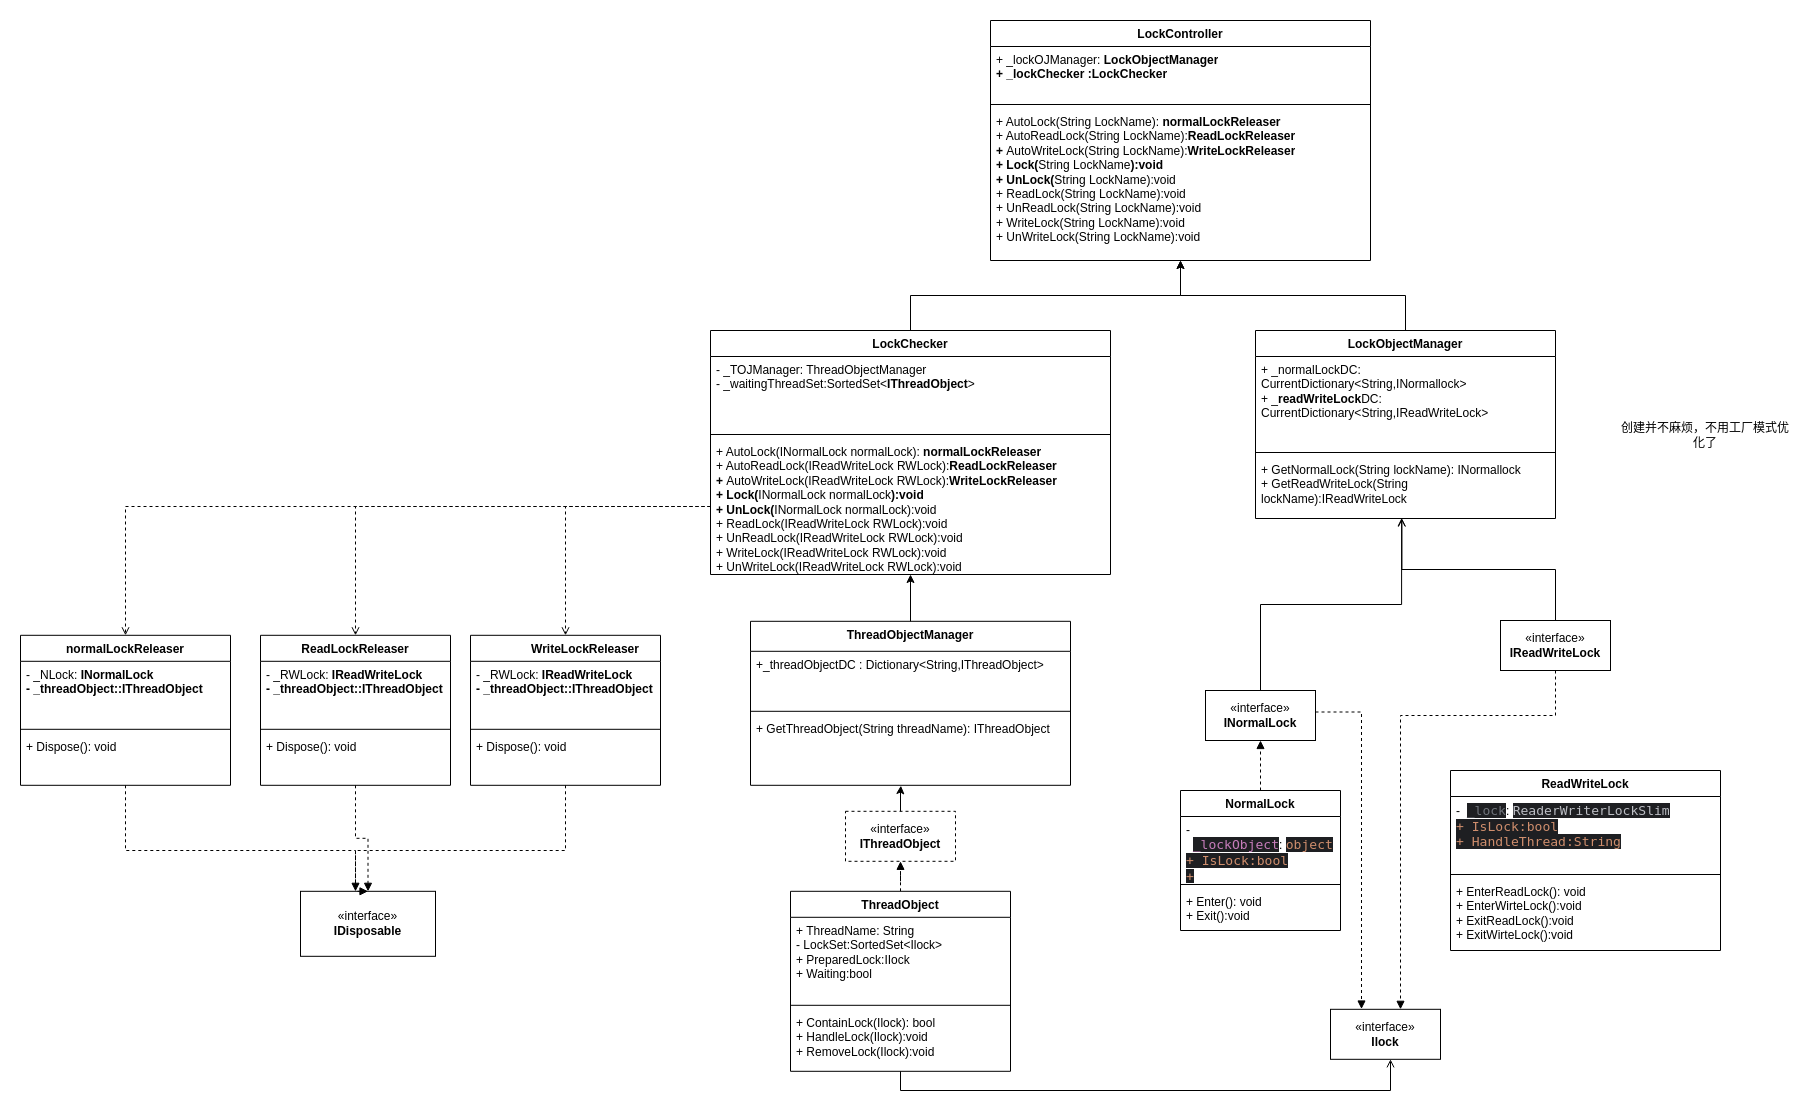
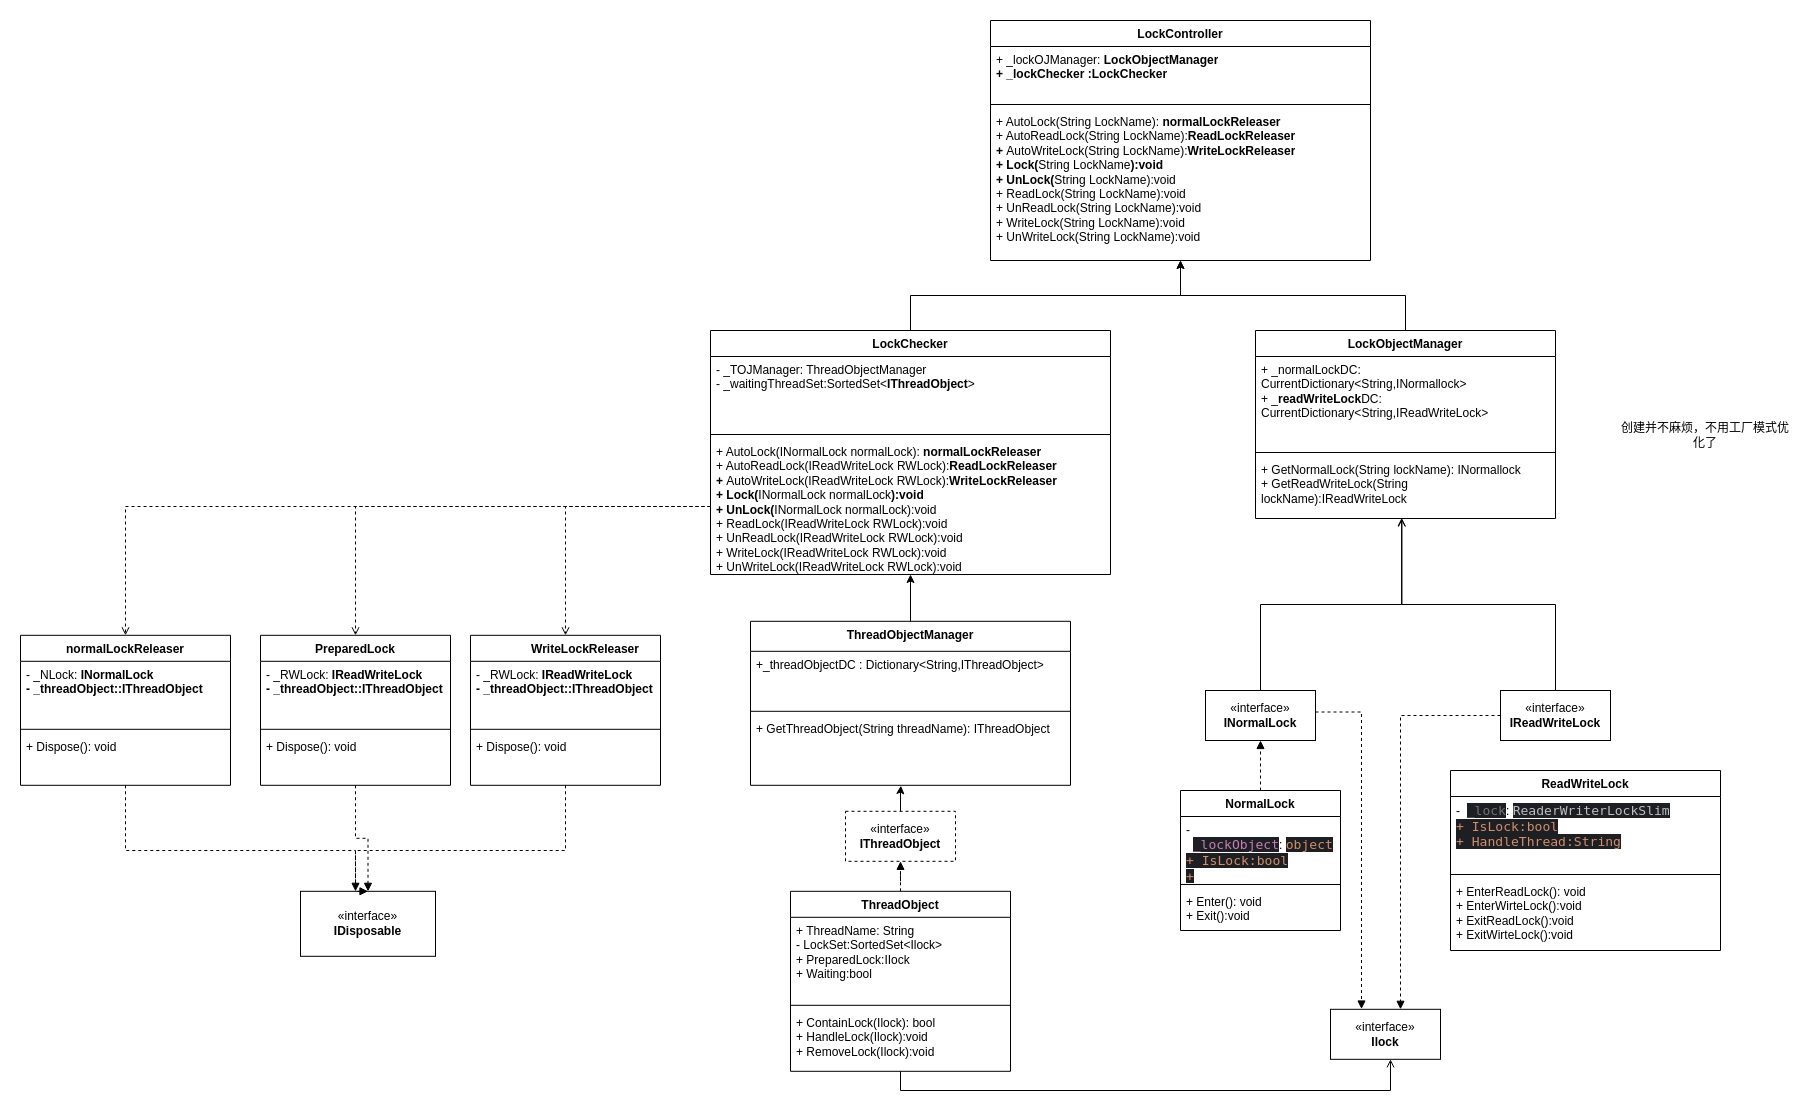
node "«interface» IReadWriteLock": moved (1556, 646) -> (1556, 716)
node "ReadLockReleaser": label "ReadLockReleaser" -> "PreparedLock"
